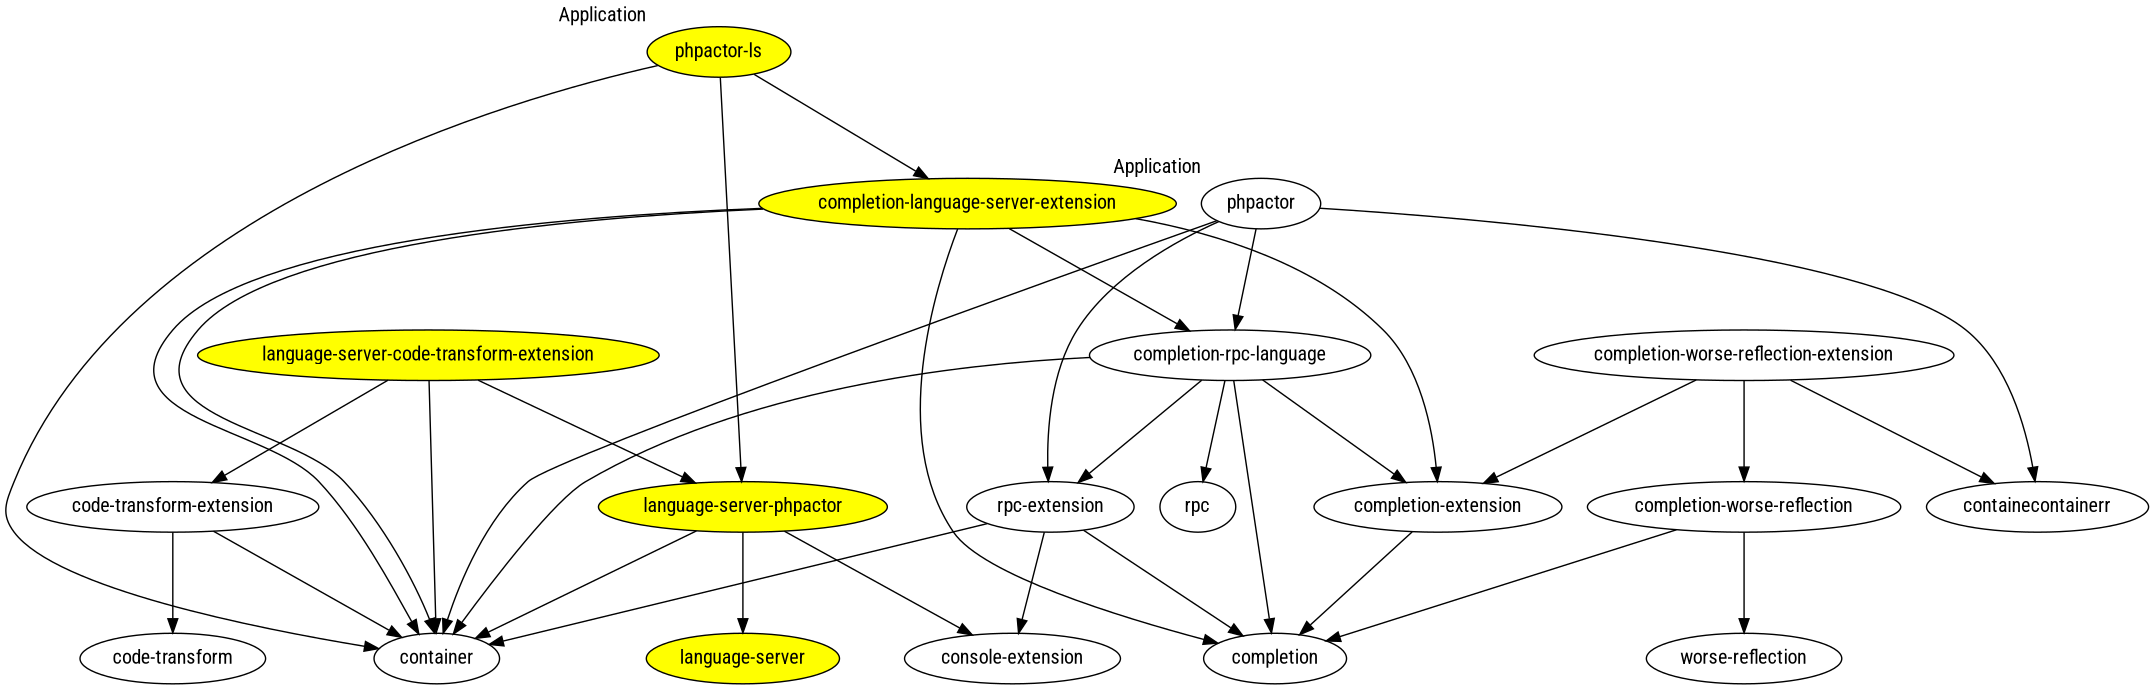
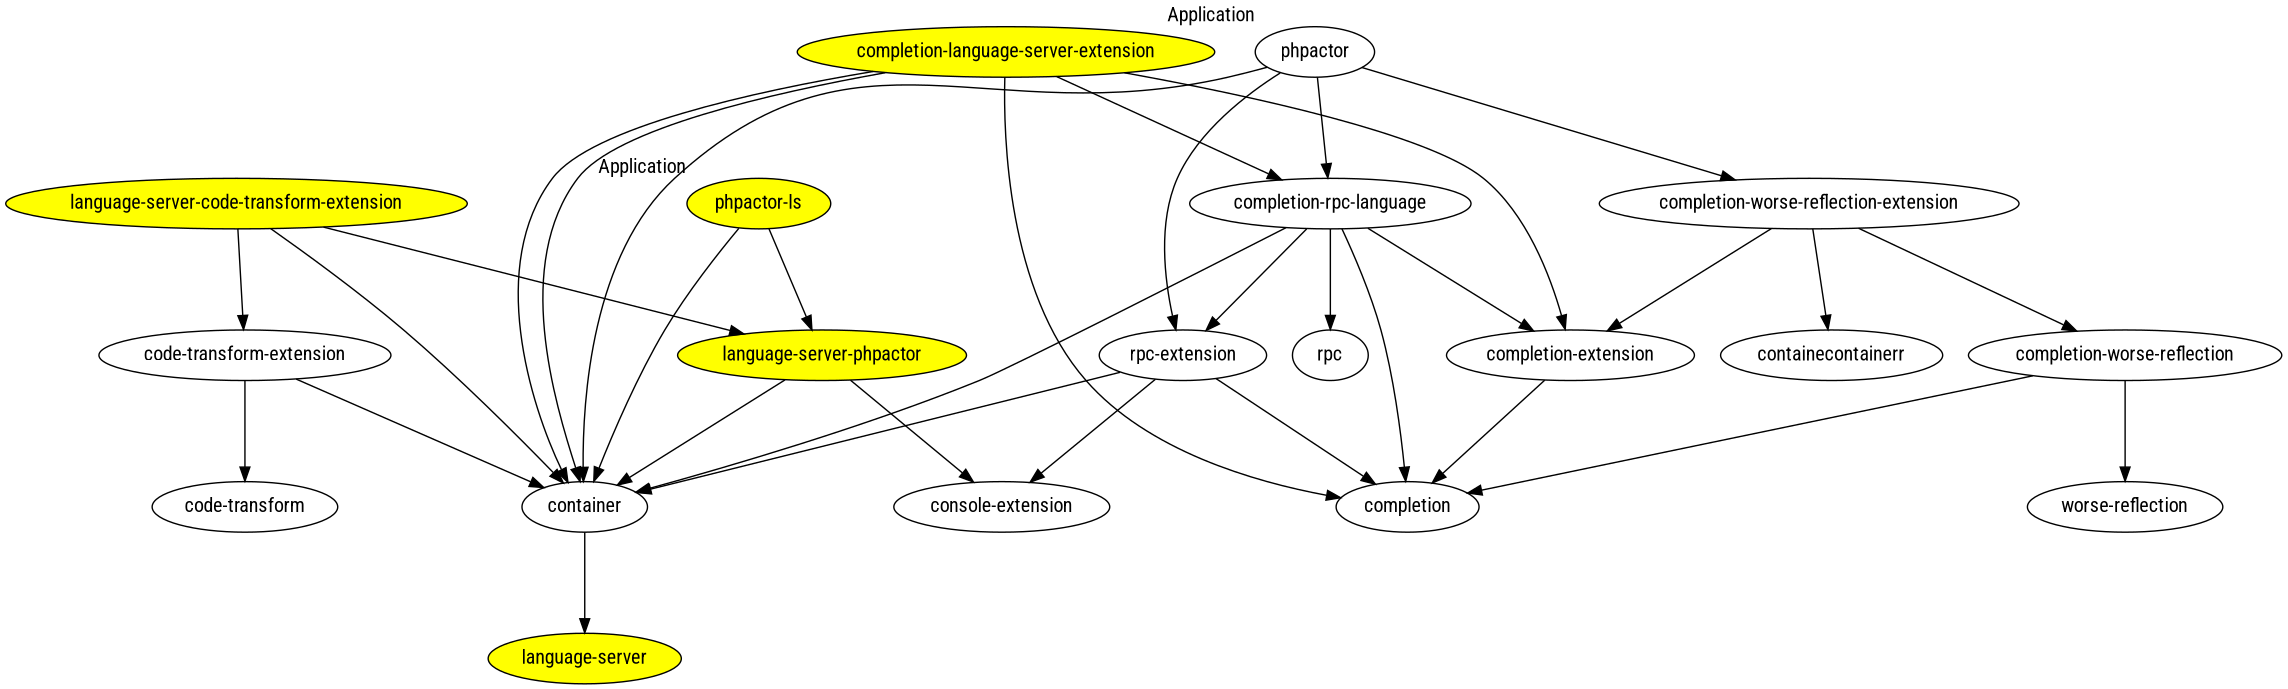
edge "phpactor-ls Application" -> "completion-language-server-extension": removed
edge "phpactor Application" -> "containecontainerr": now "phpactor Application" -> "completion-worse-reflection-extension"
edge "language-server-phpactor" -> "language-server": now "container" -> "language-server"
